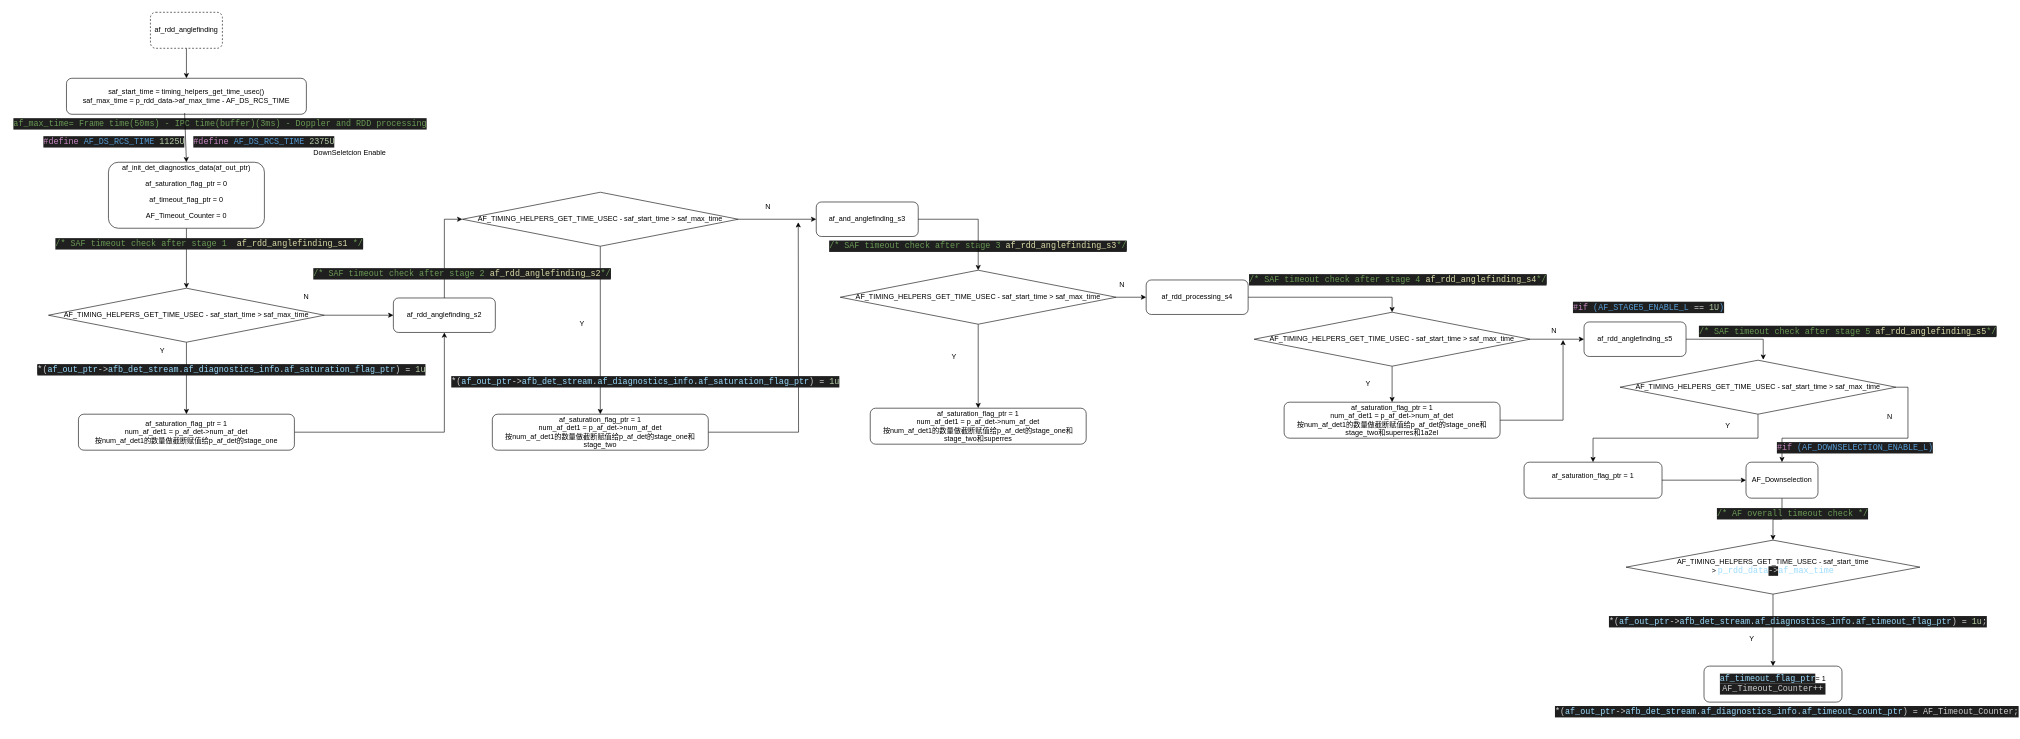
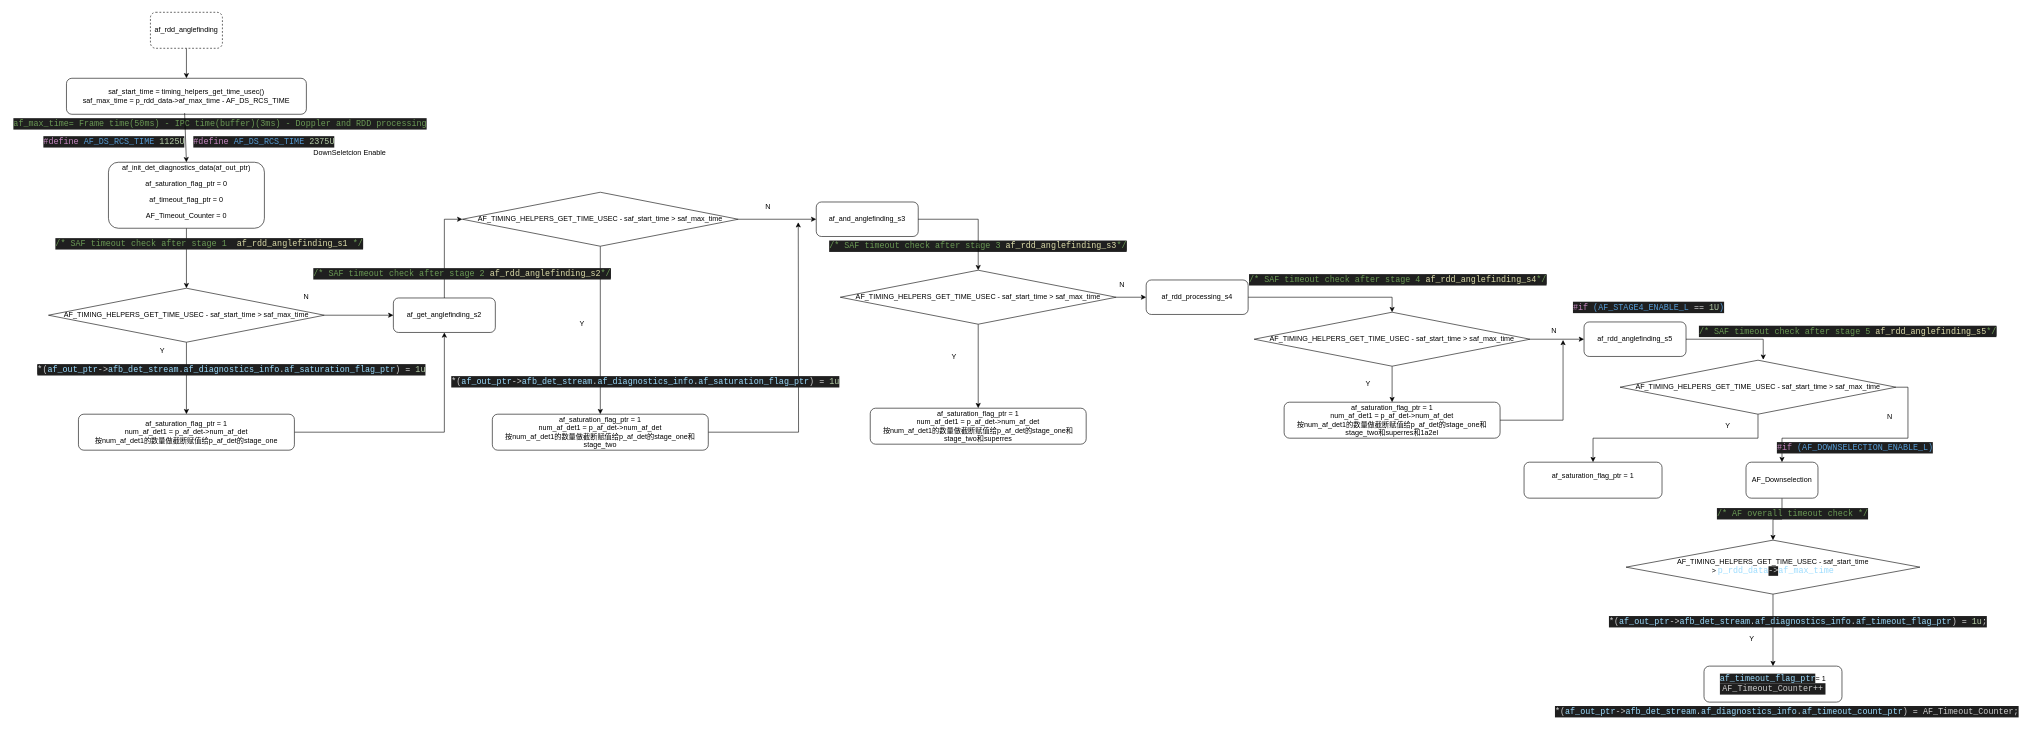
node "#if (AF_STAGE5_ENABLE_L == 1U)": label "#if (AF_STAGE5_ENABLE_L == 1U)" -> "#if (AF_STAGE4_ENABLE_L == 1U)"
node "af_rdd_anglefinding_s2": label "af_rdd_anglefinding_s2" -> "af_get_anglefinding_s2"
edge "af_saturation_flag_ptr = 1" -> "AF_Downselection": removed
